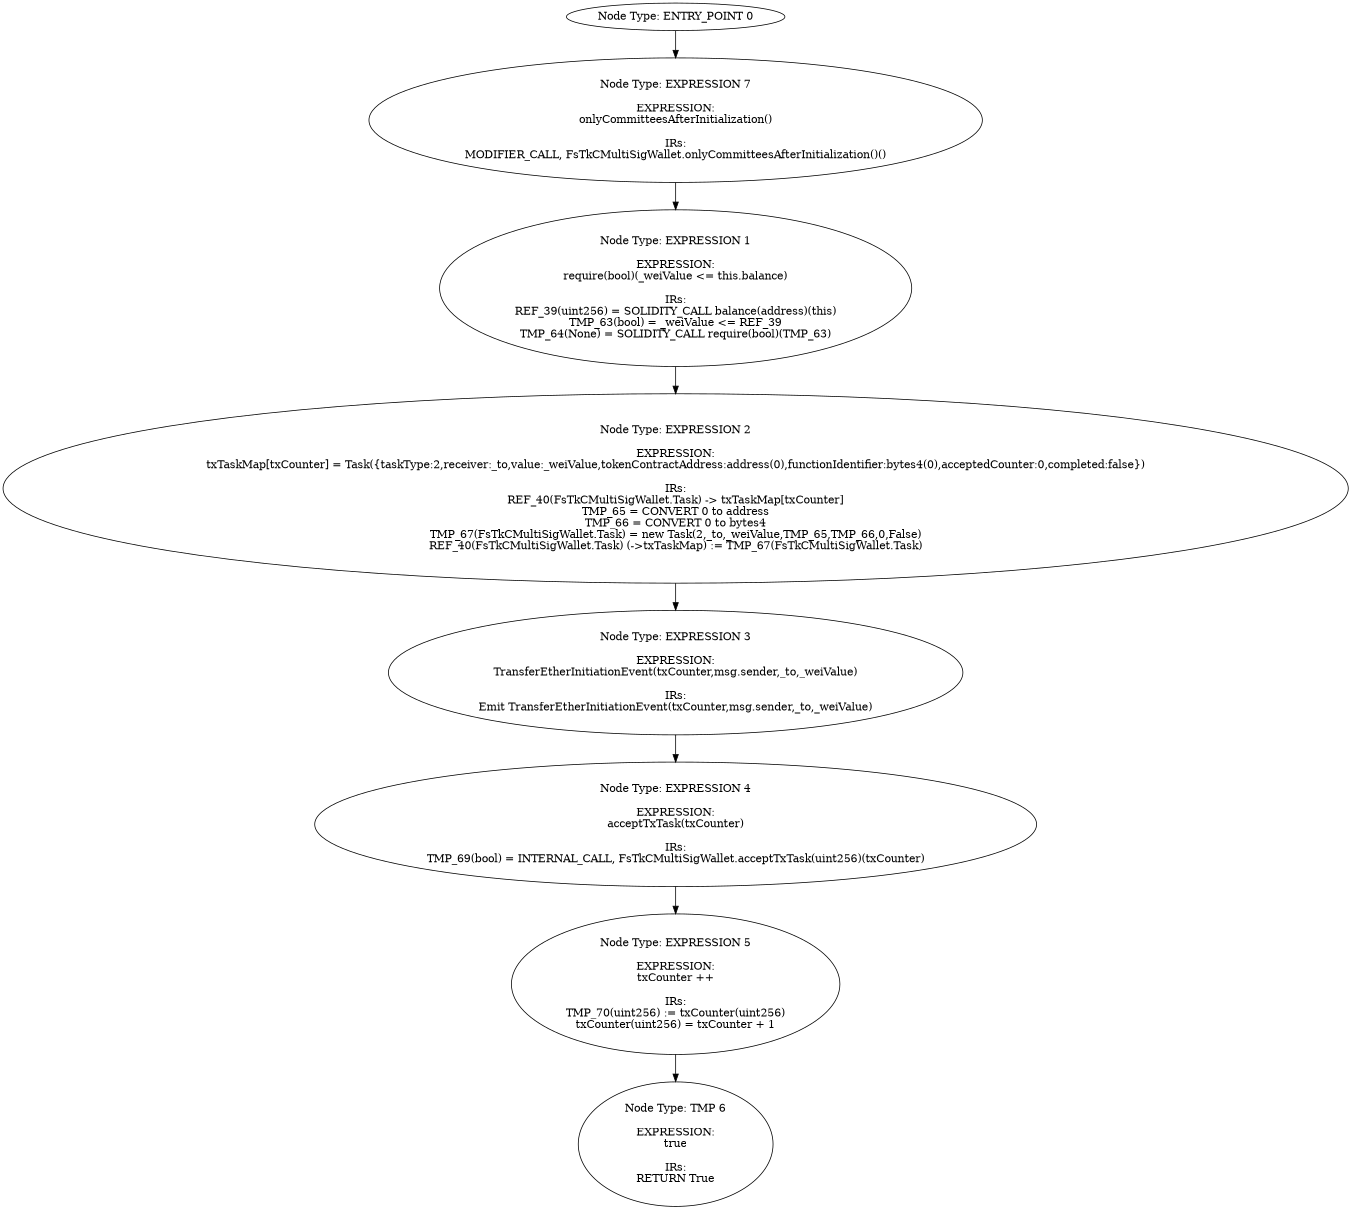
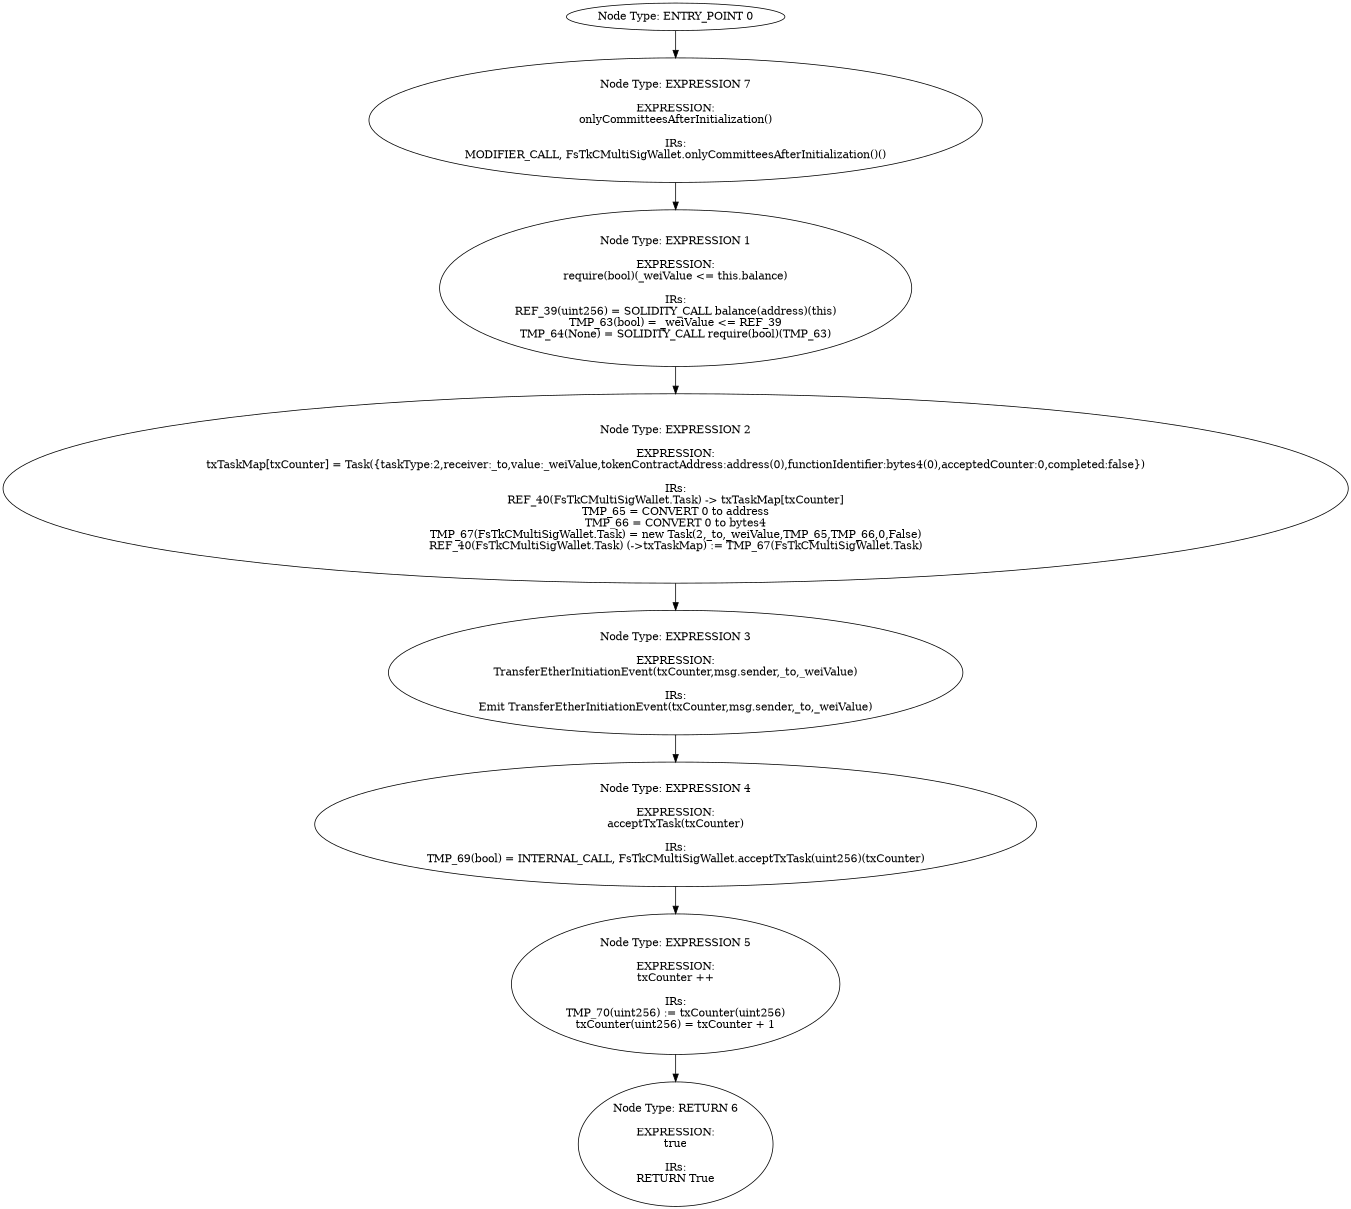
node "Node Type: TMP 6 EXPRESSION: true IRs: RETURN True": label "Node Type: TMP 6 EXPRESSION: true IRs: RETURN True" -> "Node Type: RETURN 6 EXPRESSION: true IRs: RETURN True"
